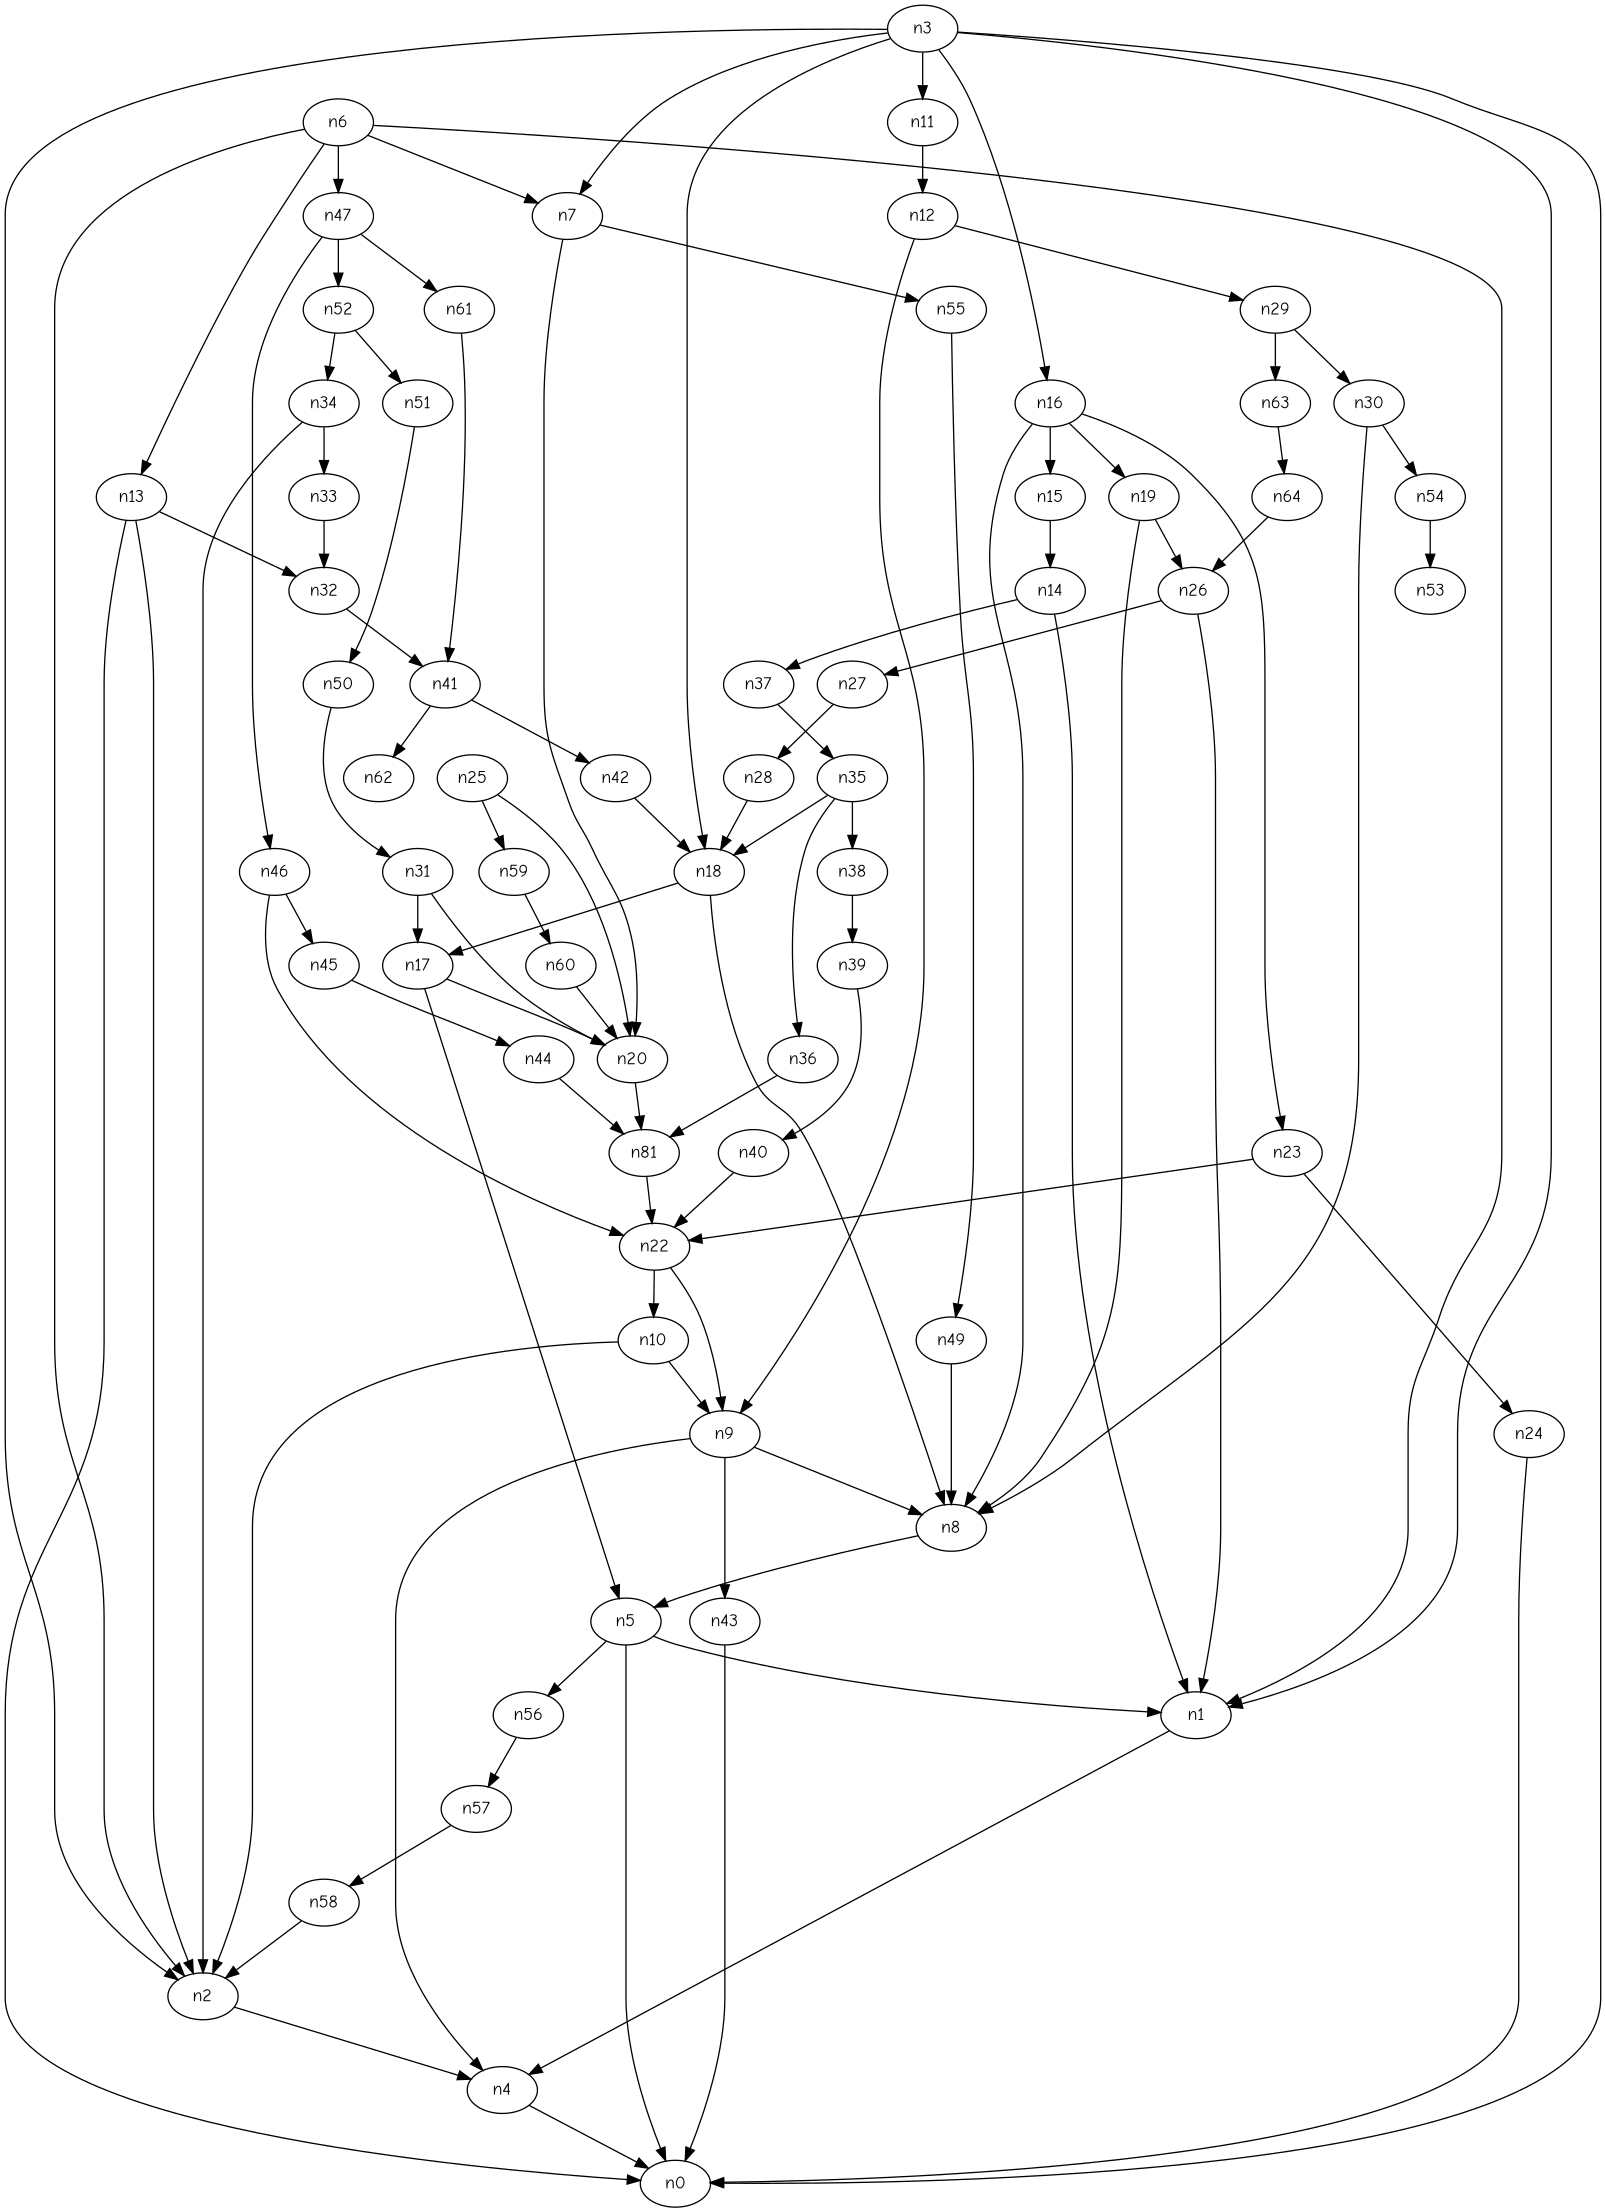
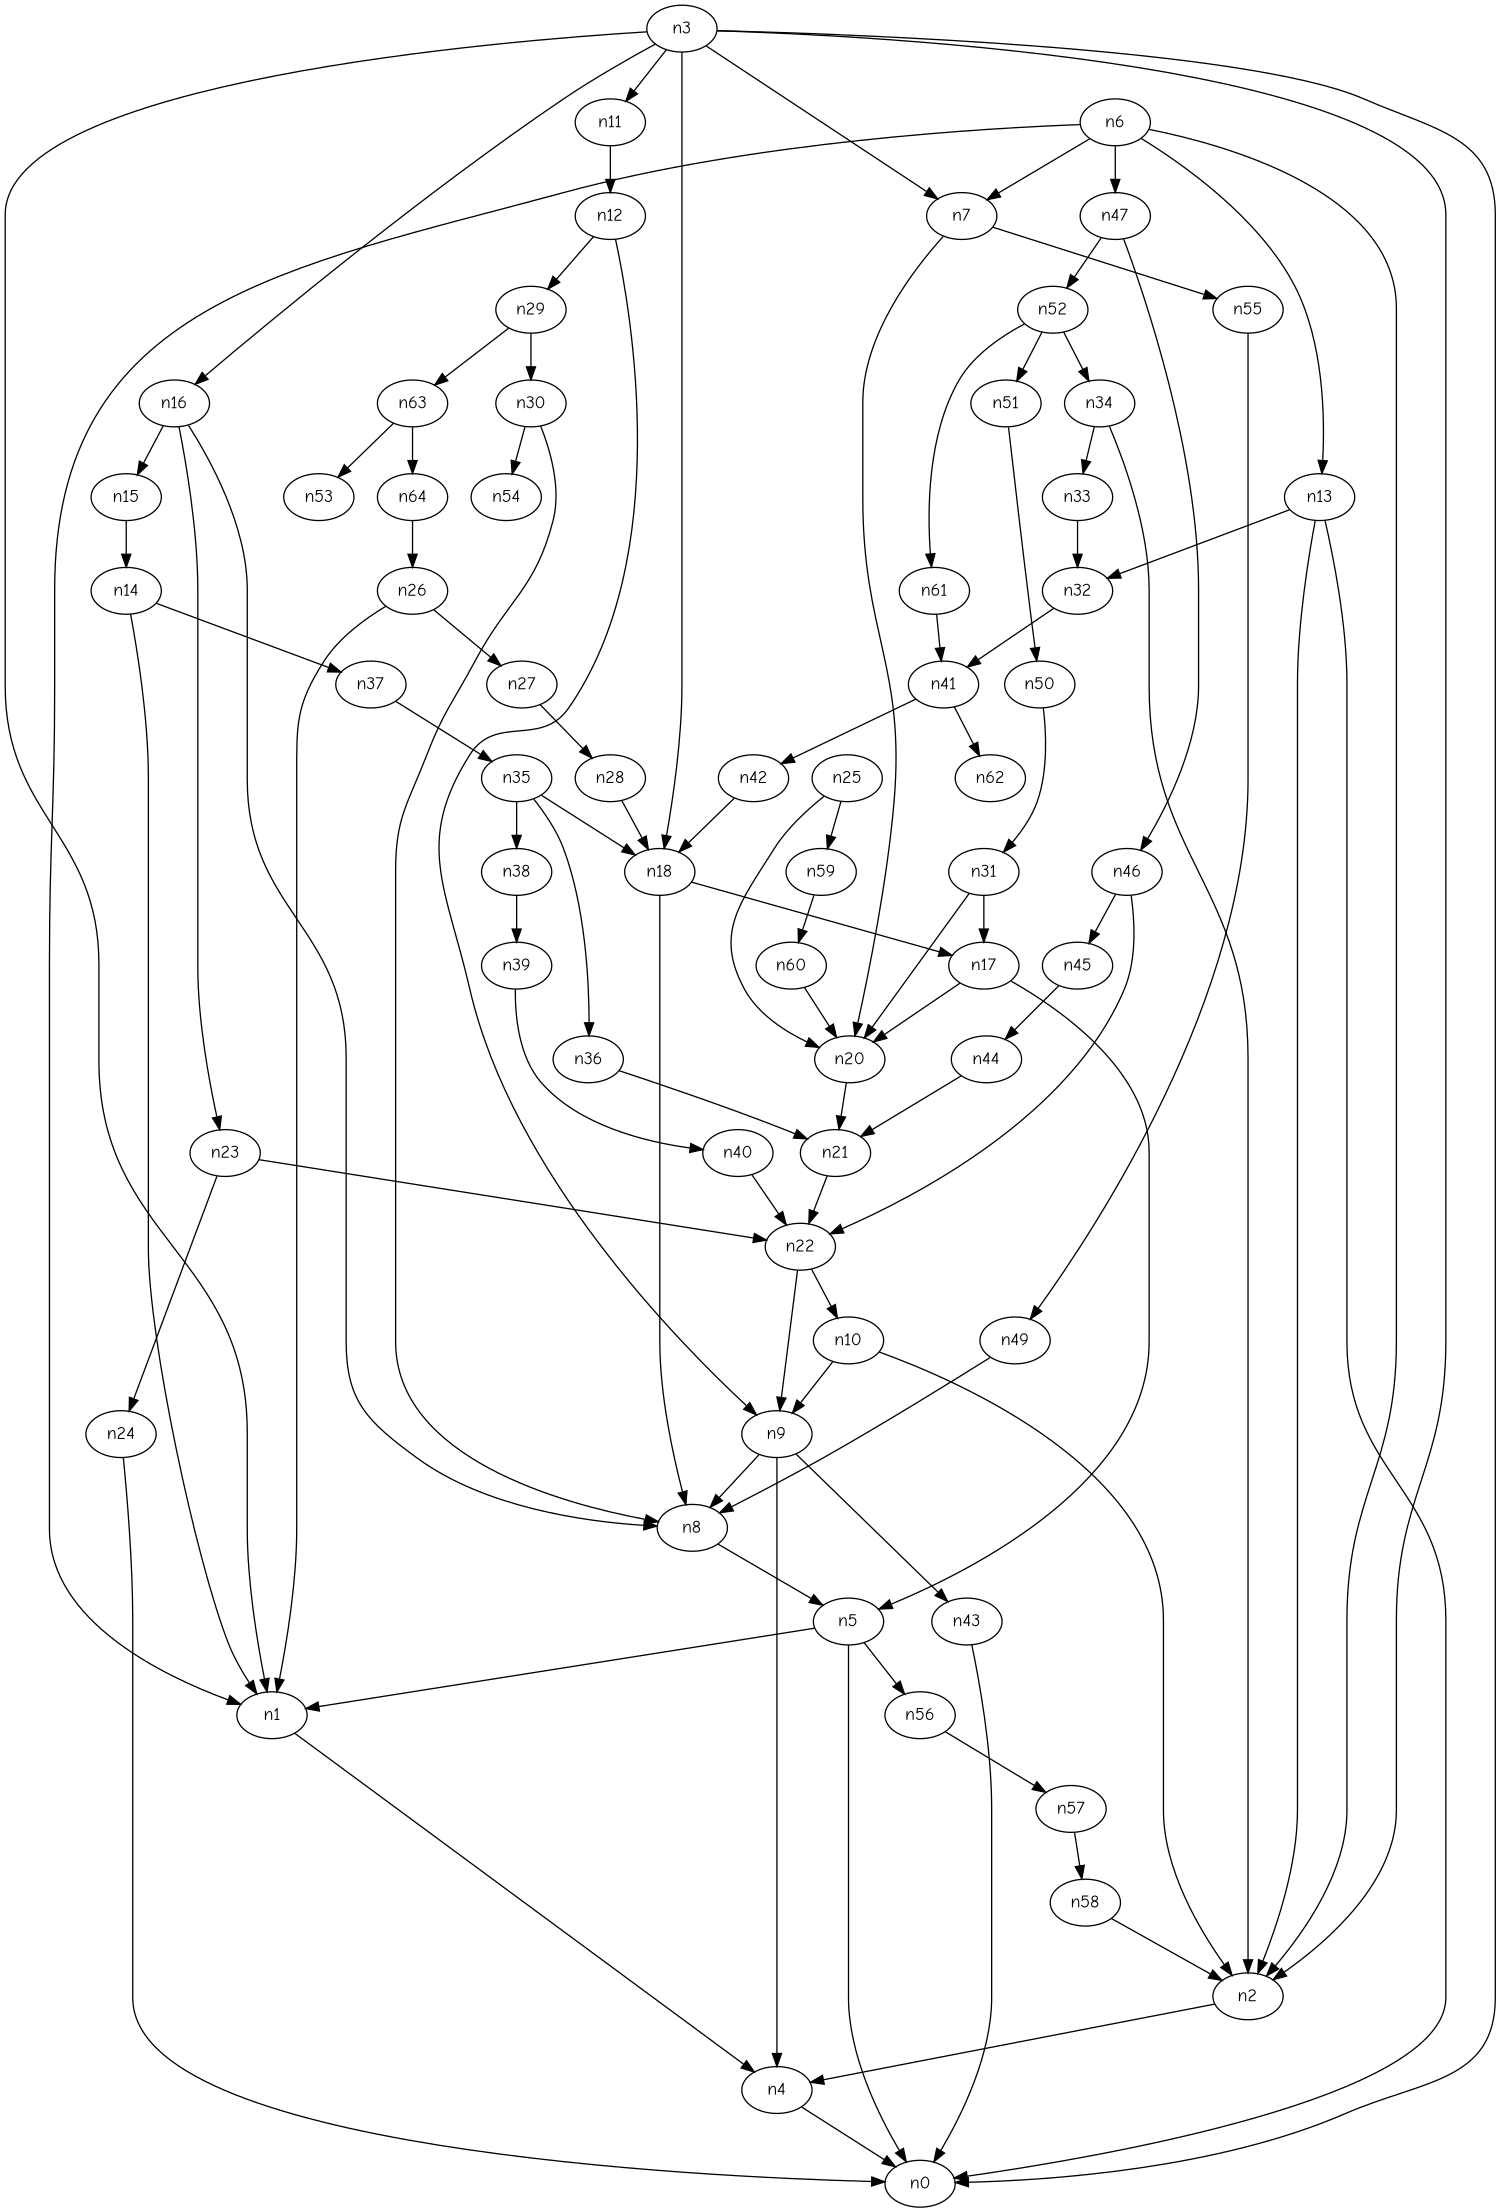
edge "n47" -> "n61": now "n52" -> "n61"
node "n19": removed
edge "n54" -> "n53": now "n63" -> "n53"
node "n81": label "n81" -> "n21"
